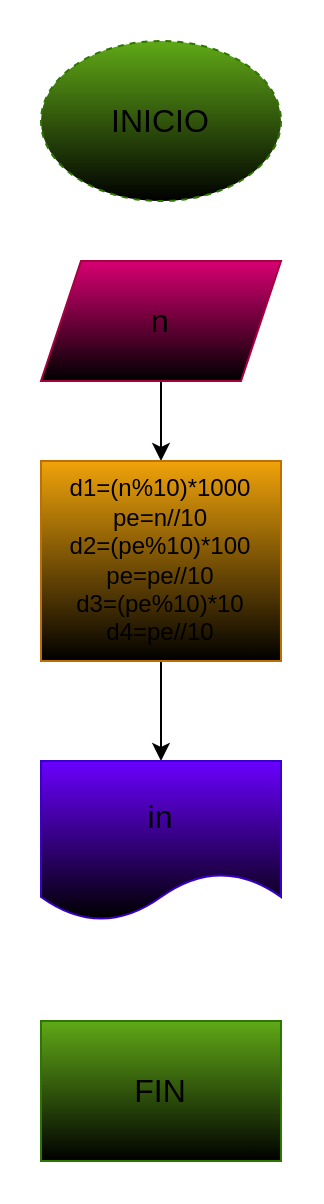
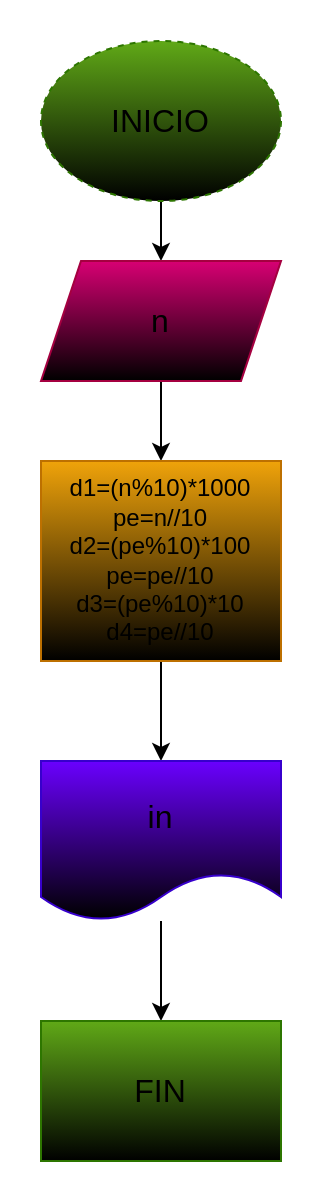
edge "INICIO" -> "n": added
edge "in" -> "FIN": added
